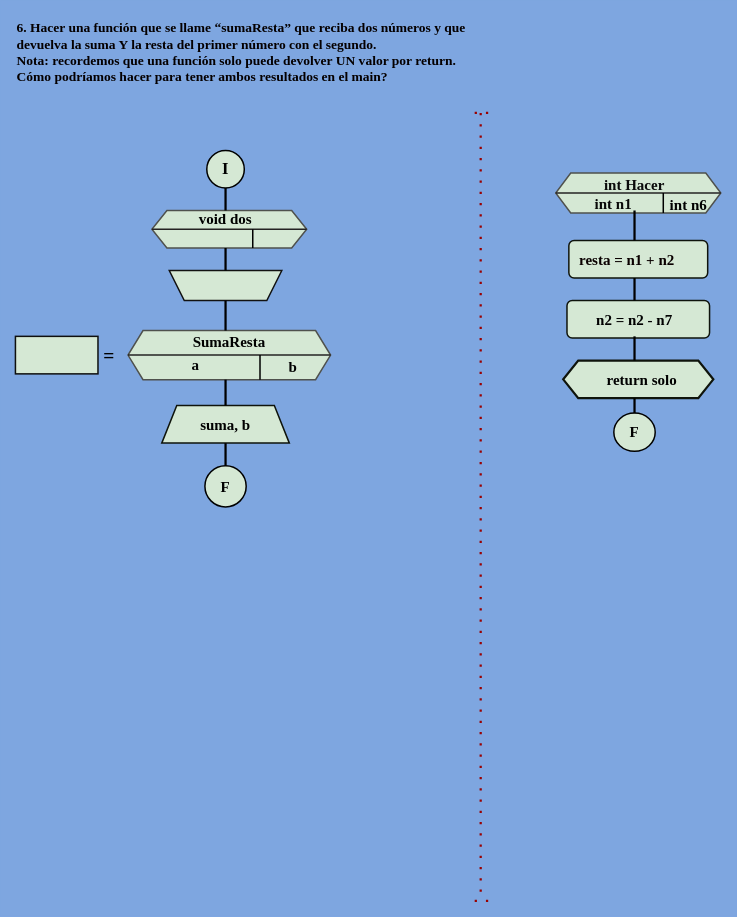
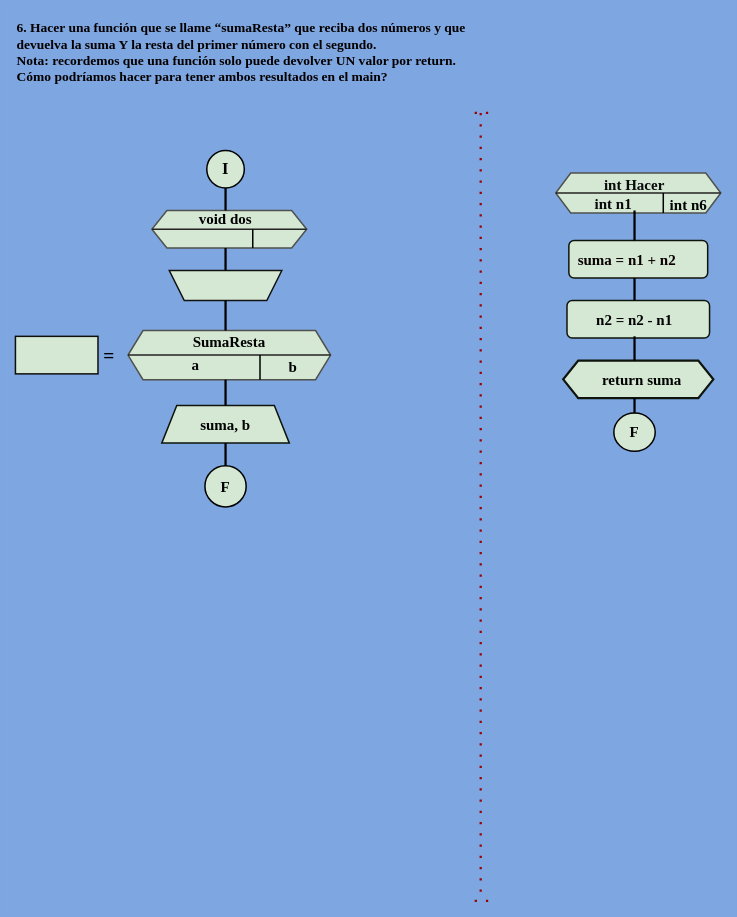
node "resta = n1 + n2": label "resta = n1 + n2" -> "suma = n1 + n2"
node "n2 = n2 - n7": label "n2 = n2 - n7" -> "n2 = n2 - n1"
node "return solo": label "return solo" -> "return suma"
